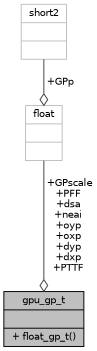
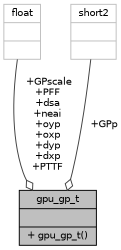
edge "short2" -> "float": now "short2" -> "gpu_gp_t"
node "gpu_gp_t": text "+ float_gp_t()" -> "+ gpu_gp_t()"
